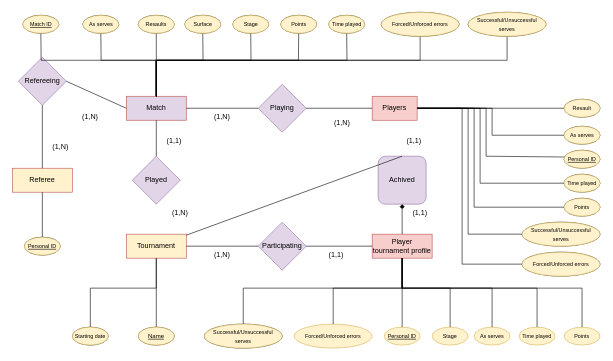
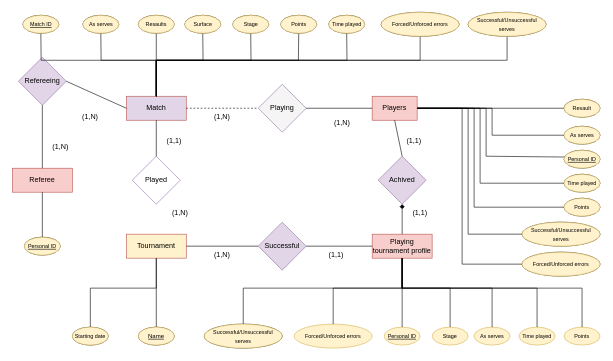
edge "Match" -- "Playing": style solid -> dashed
node "Playing": fillcolor #e1d5e7 -> #f5f5f5
node "Referee": fillcolor #fff2cc -> #f8cecc
node "Played": fillcolor #e1d5e7 -> #ffffff
node "Achived": shape rounded rectangle -> diamond
edge "Achived" -- "Tournament": now "Achived" -- "Players"
node "Participating": label "Participating" -> "Successful"
node "Player tournament profile": label "Player tournament profile" -> "Playing tournament profile"
